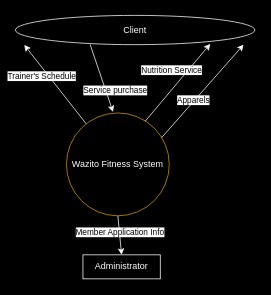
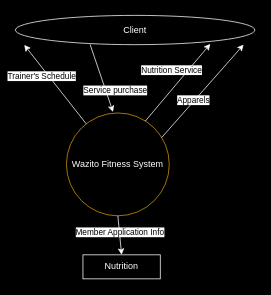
node "Administrator": label "Administrator" -> "Nutrition"
